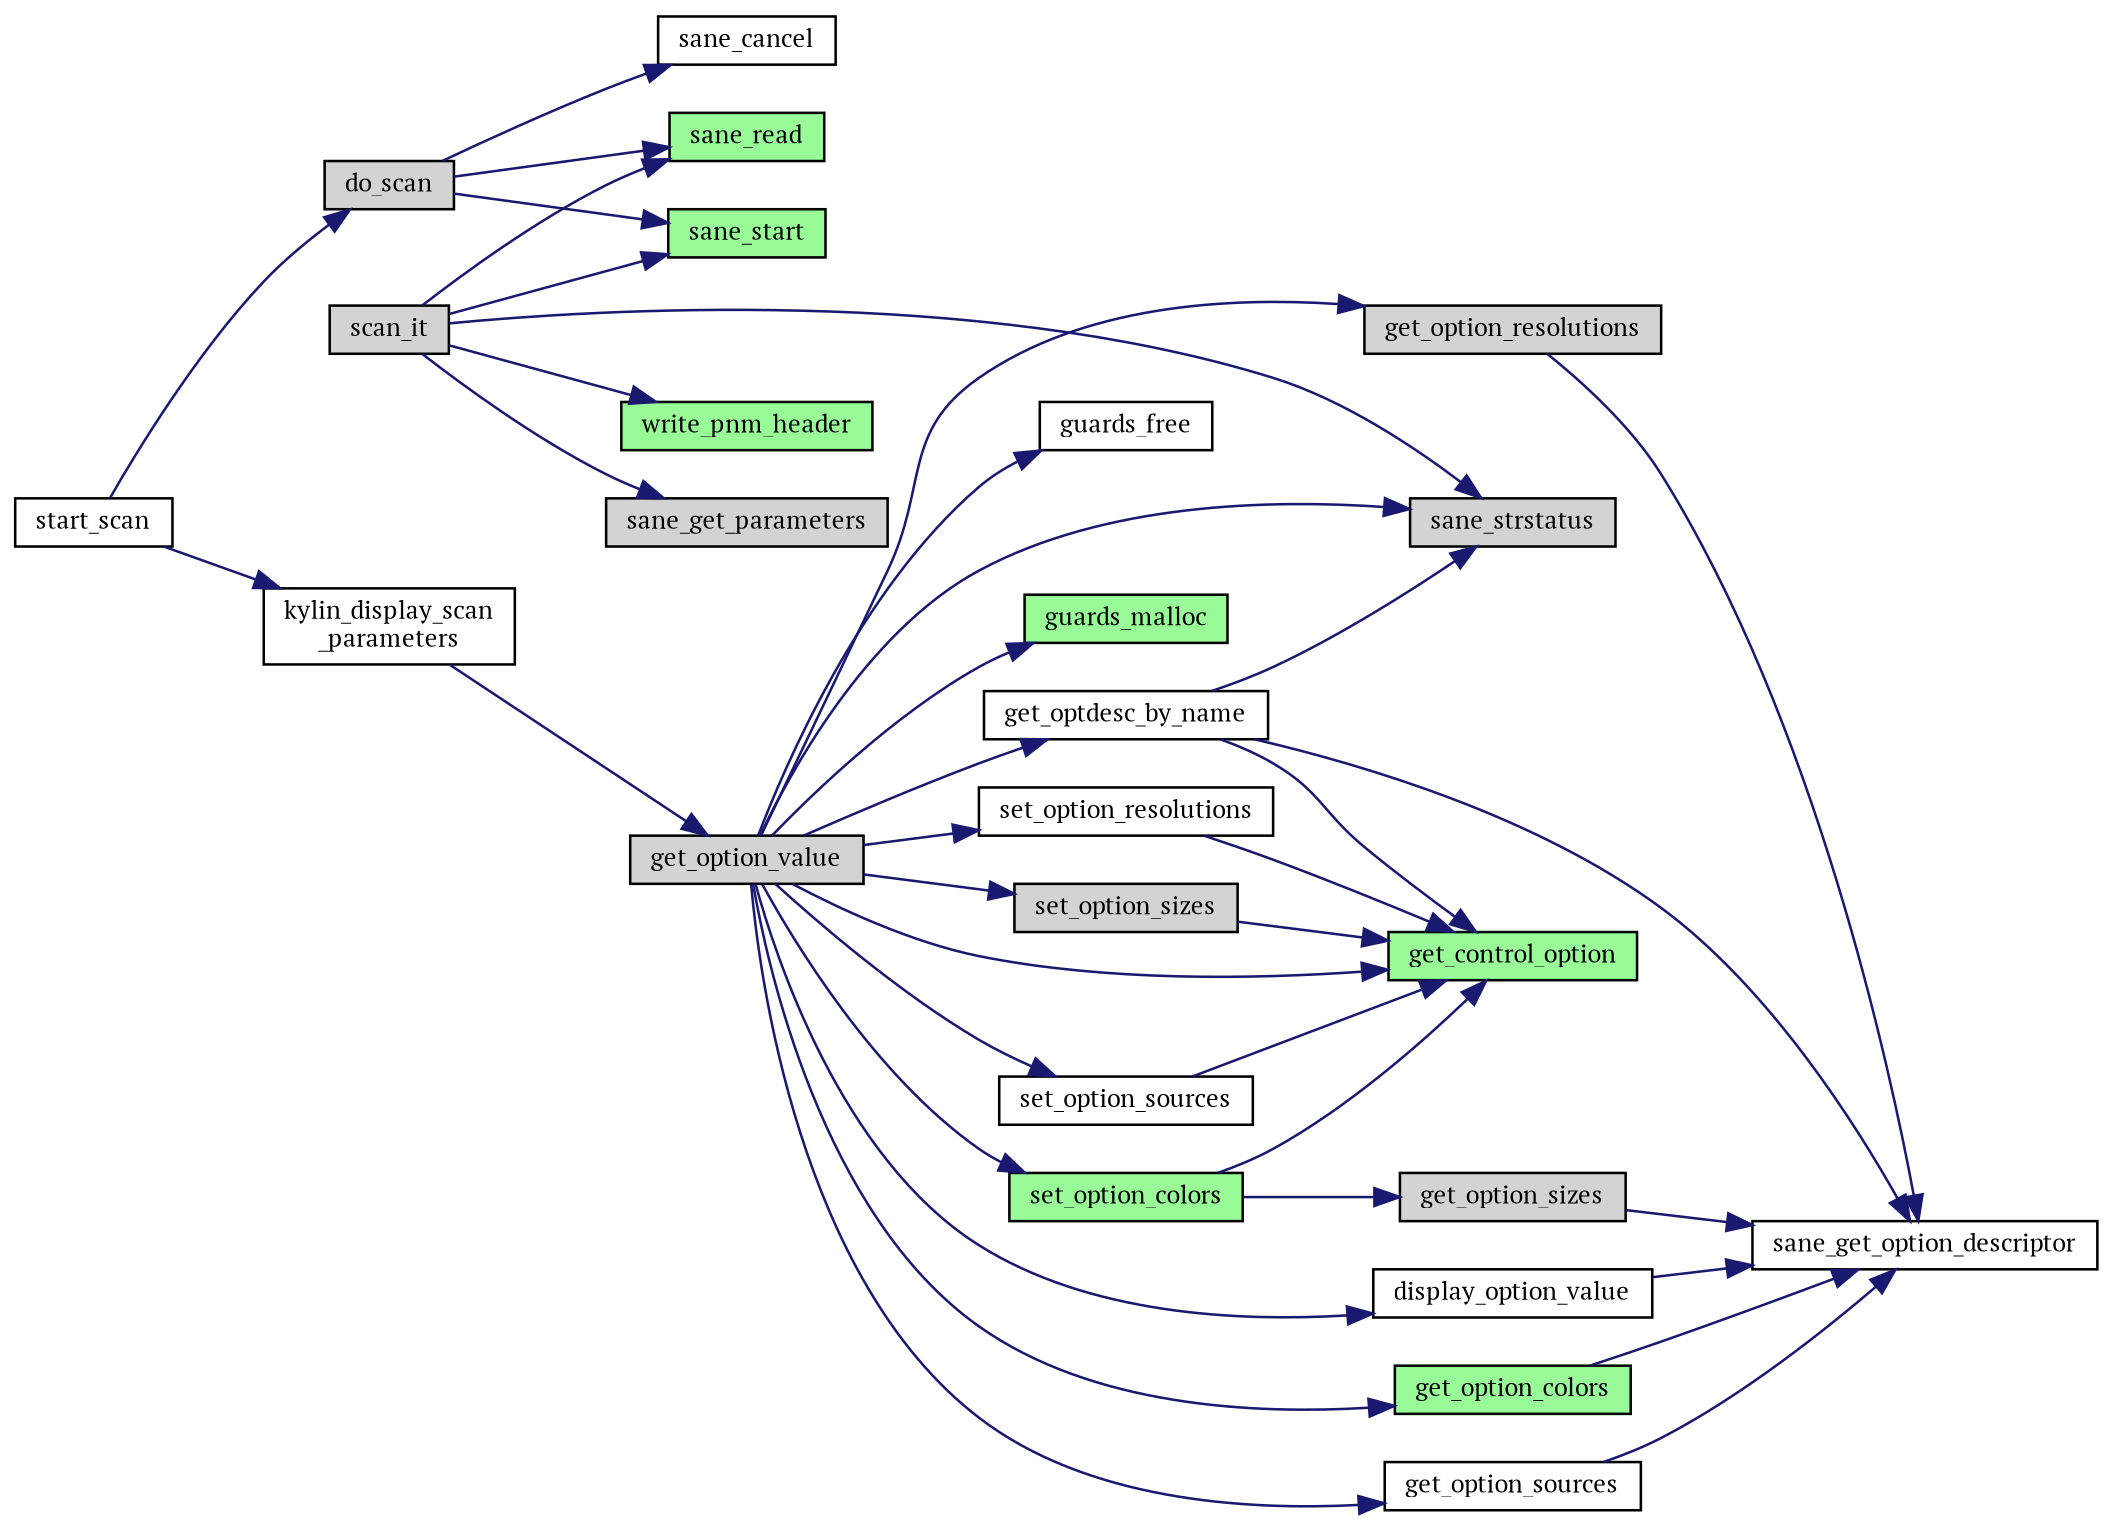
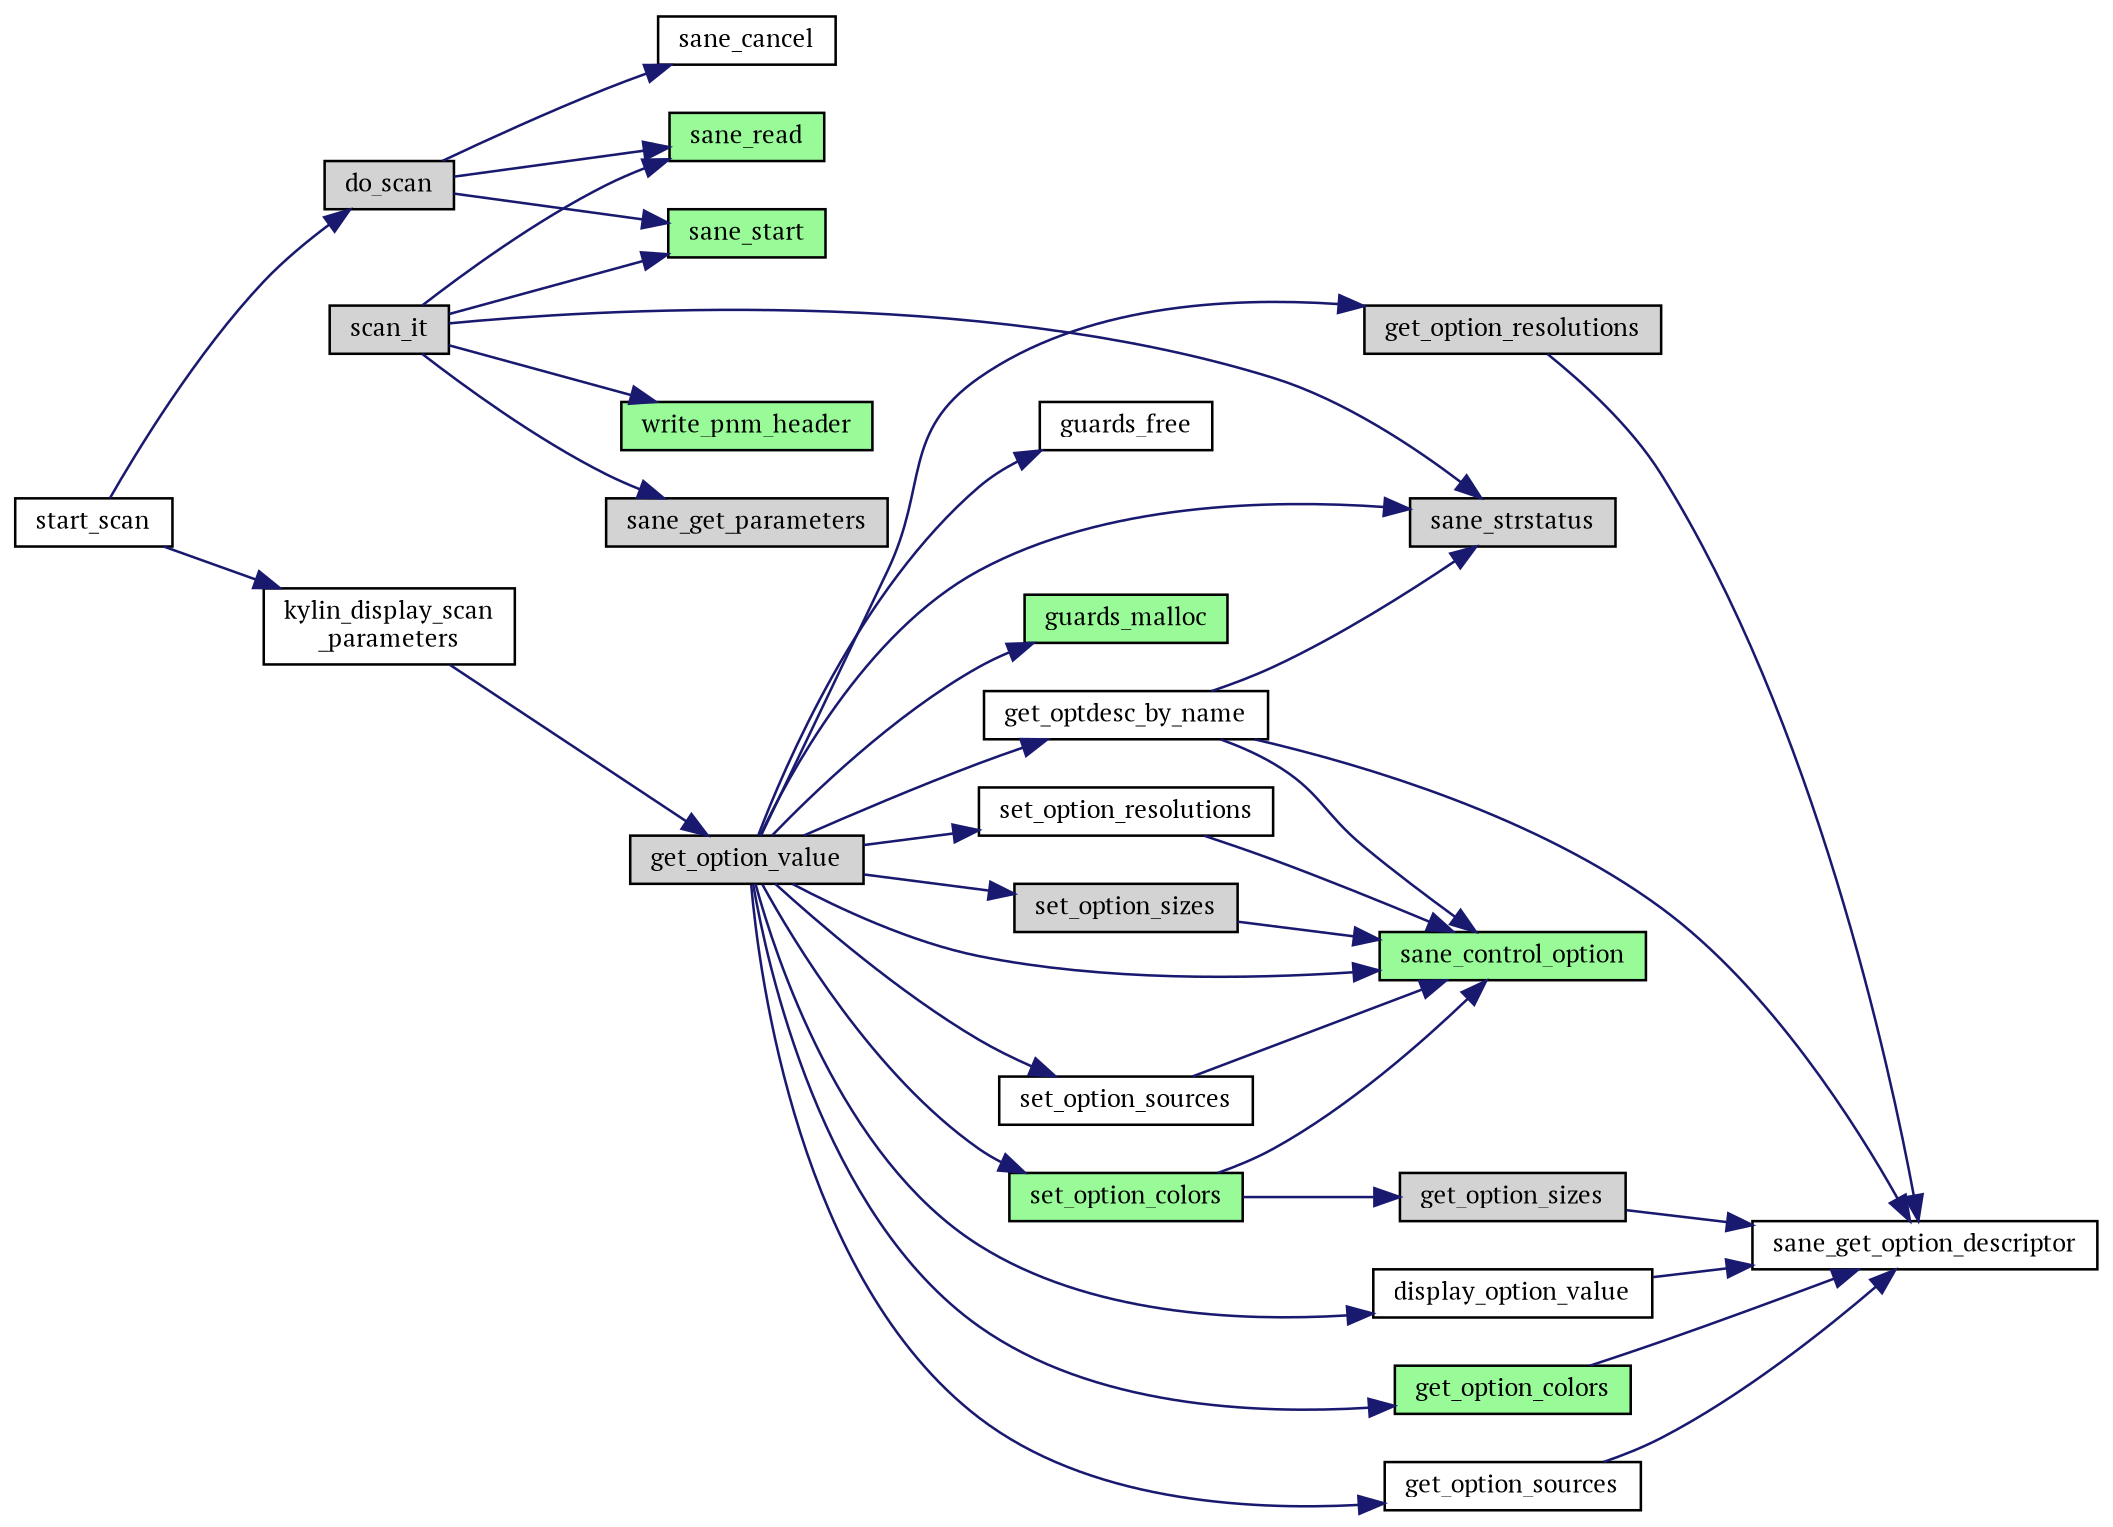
node "get_control_option": label "get_control_option" -> "sane_control_option"
